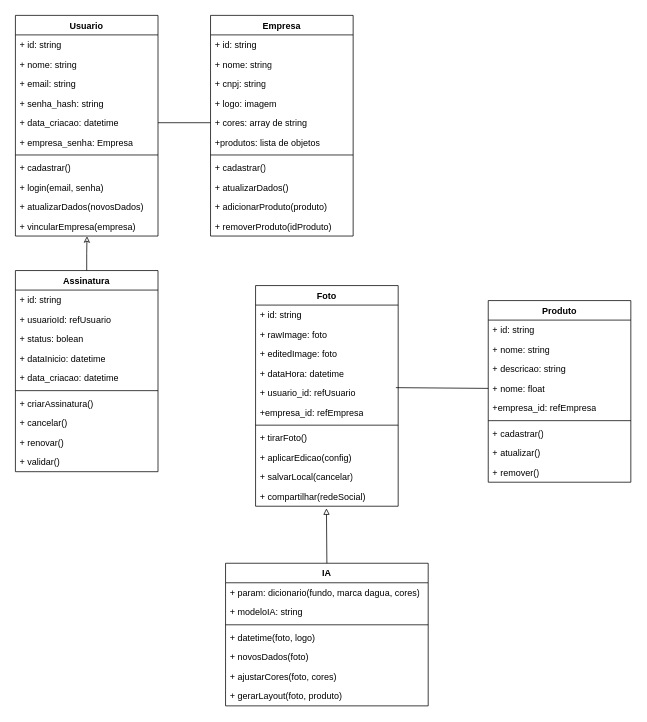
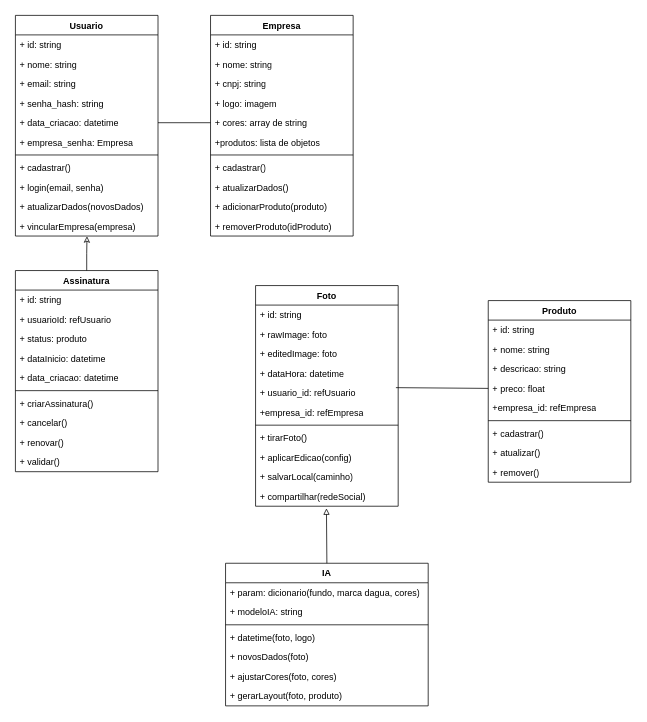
node "+ status: bolean": label "+ status: bolean" -> "+ status: produto"
node "+ nome: float": label "+ nome: float" -> "+ preco: float"
node "+ salvarLocal(cancelar)": label "+ salvarLocal(cancelar)" -> "+ salvarLocal(caminho)"
